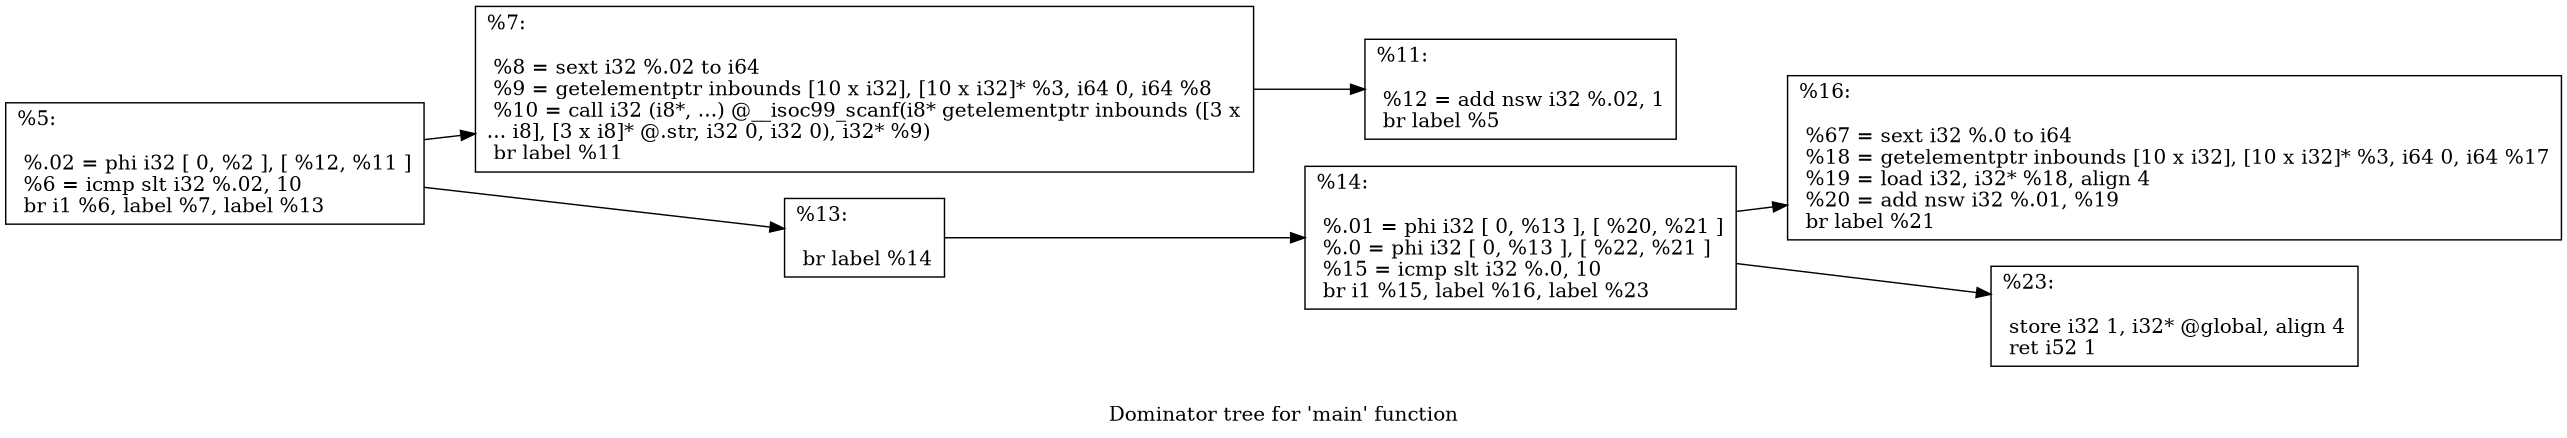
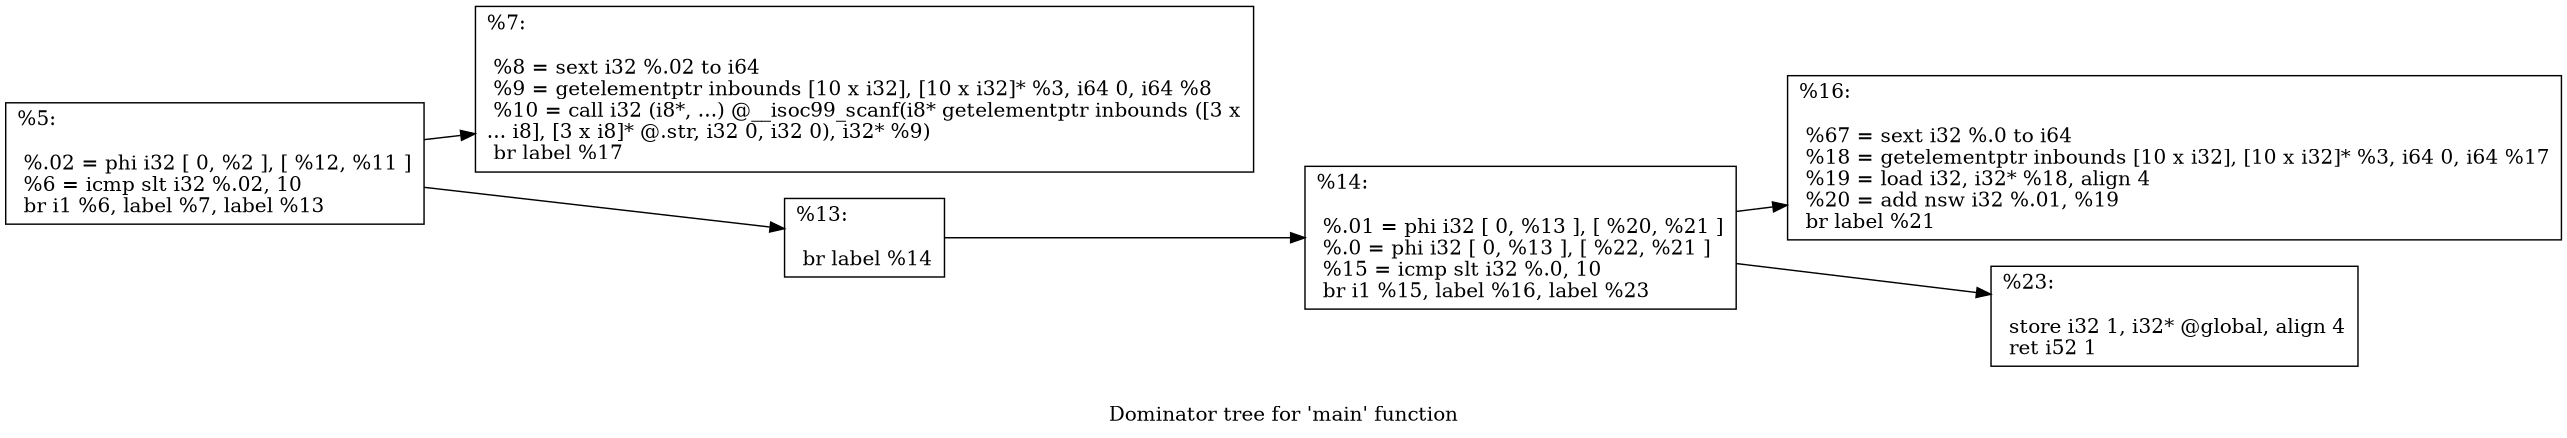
node "%11:": removed
node "%7:": text "br label %11" -> "br label %17"
